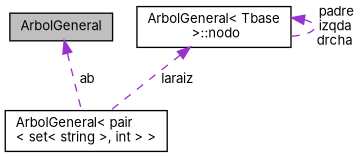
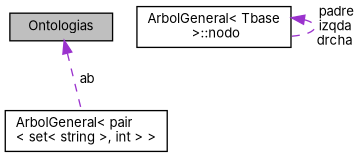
node "ArbolGeneral": label "ArbolGeneral" -> "Ontologias"
edge "ArbolGeneral< pair < set< string >, int > >" -> "ArbolGeneral< Tbase >::nodo": removed, label "laraiz"
